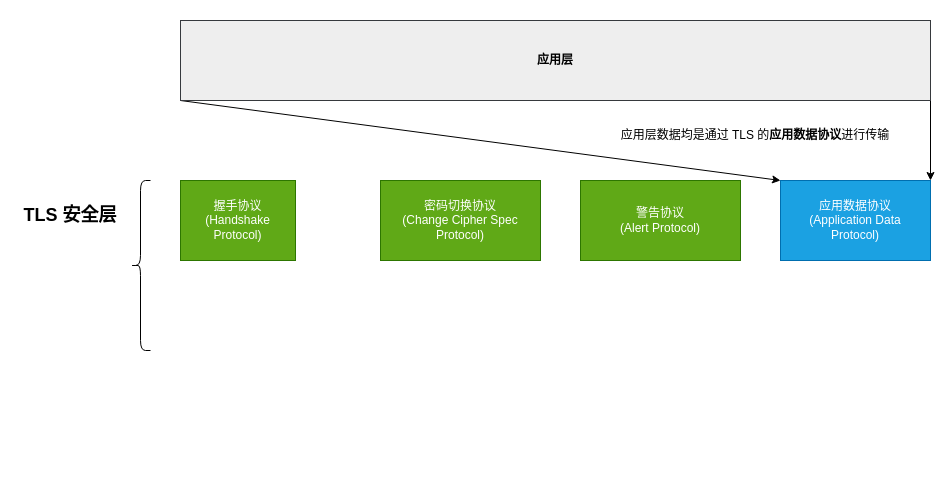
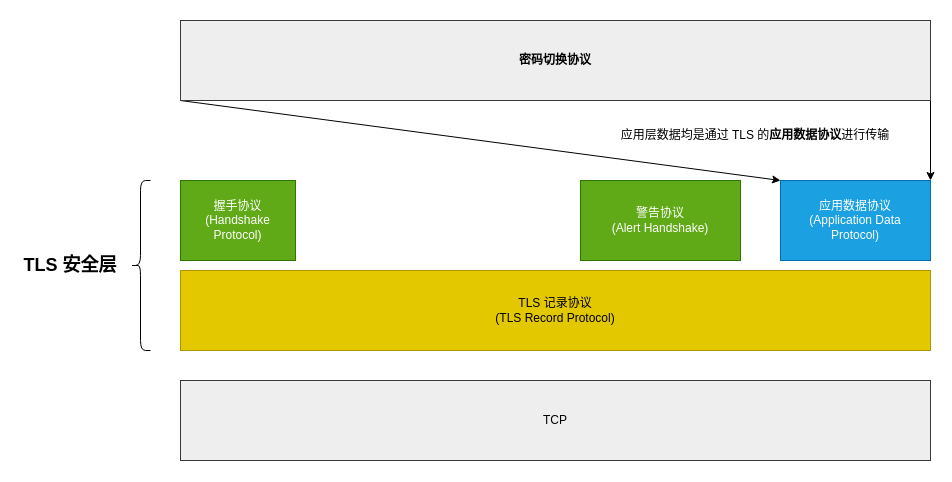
node "应用层": label "应用层" -> "密码切换协议"
node "TLS 安全层": moved (71, 216) -> (71, 266)
node "密码切换协议 (Change Cipher Spec Protocol)": removed
node "警告协议 (Alert Protocol)": label "警告协议 (Alert Protocol)" -> "警告协议 (Alert Handshake)"
node "TLS 记录协议 (TLS Record Protocol)": added
node "TCP": added
